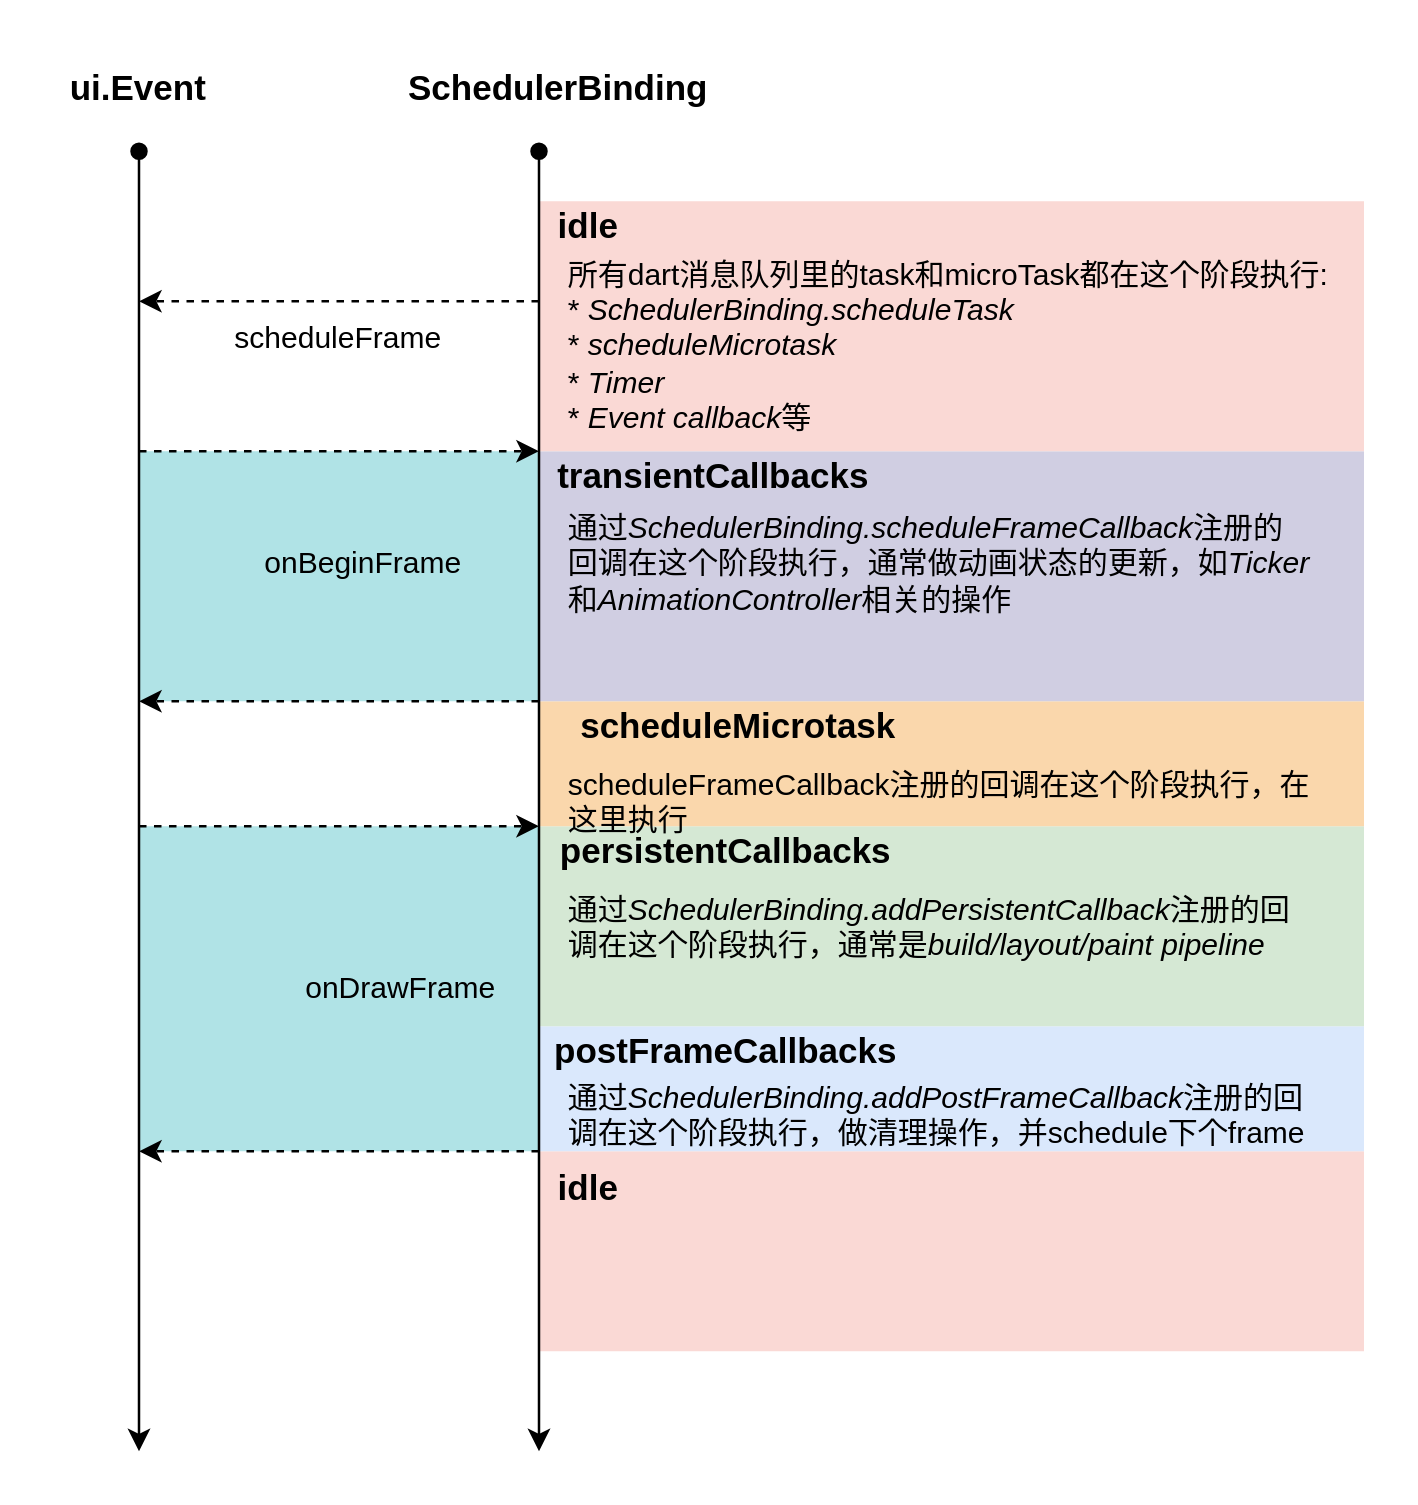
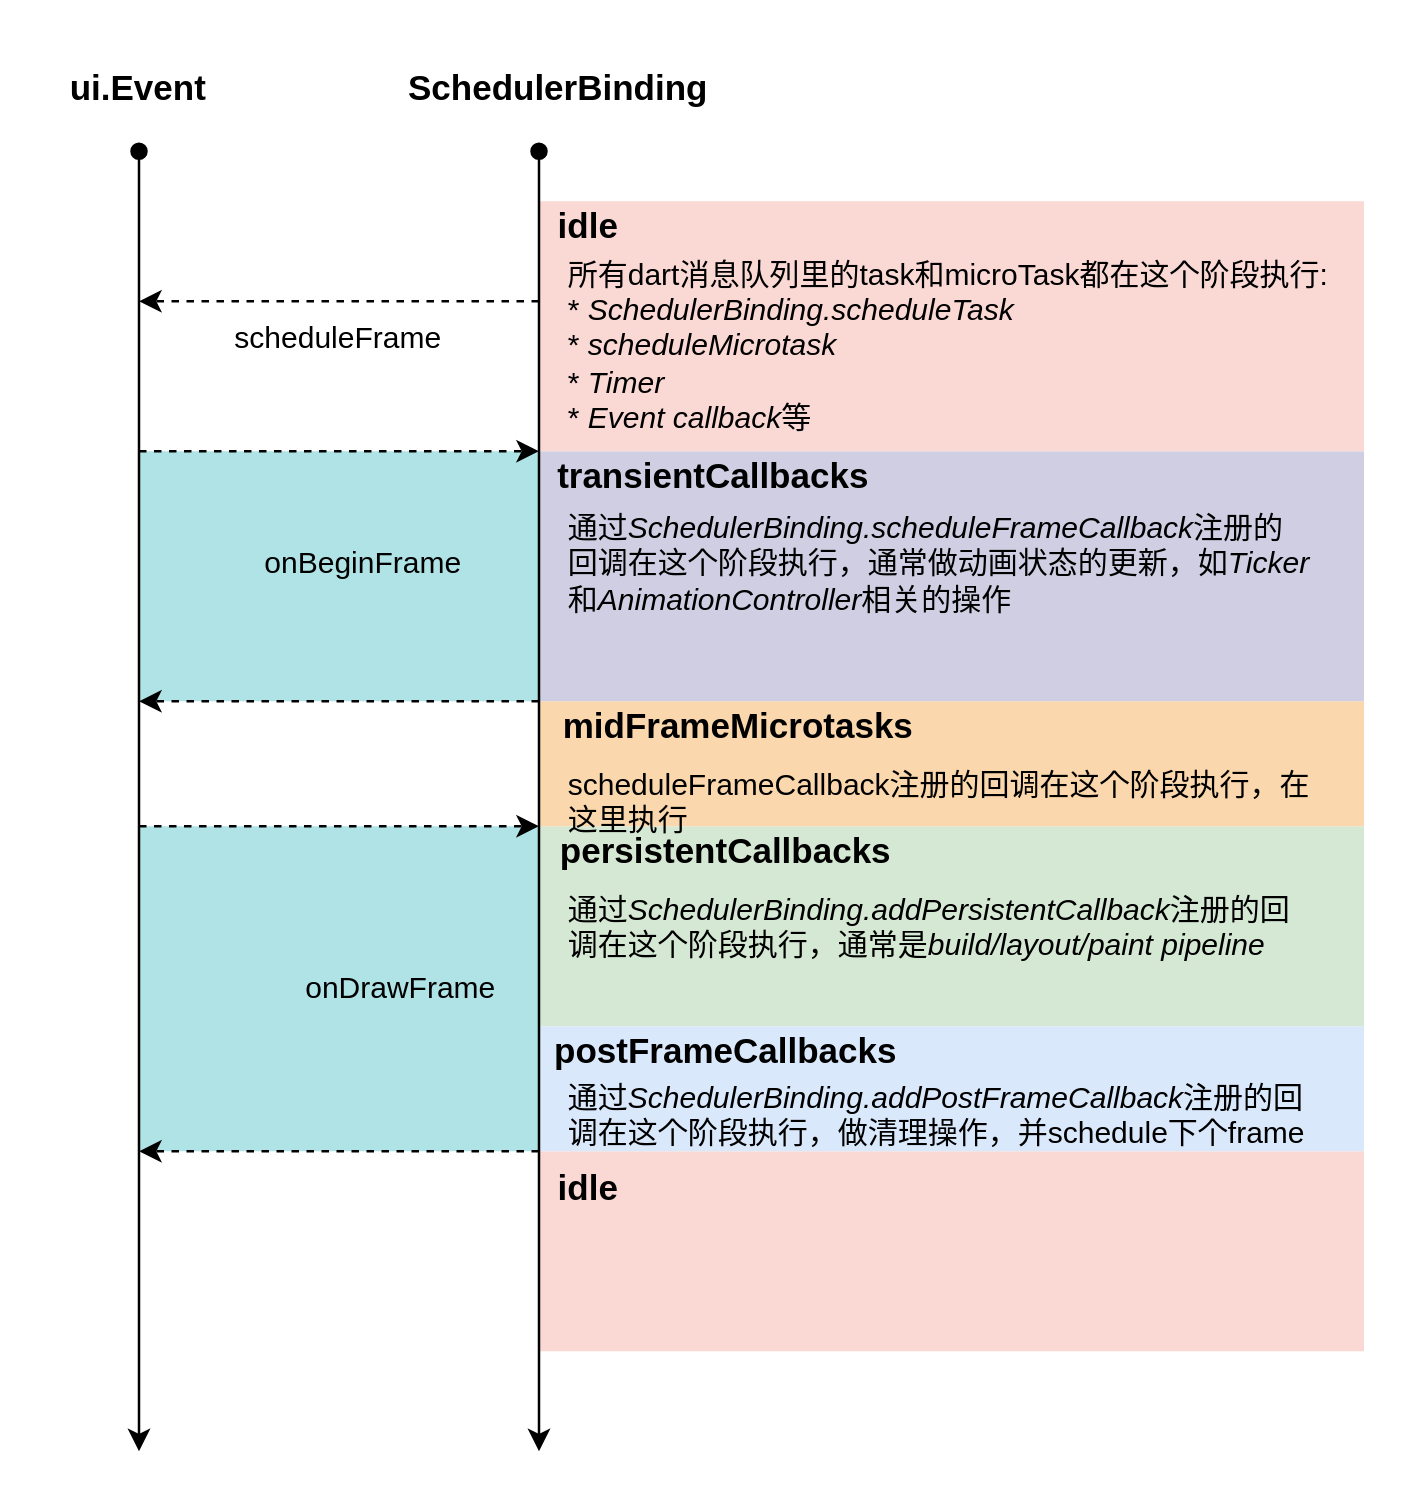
node "scheduleMicrotask": label "scheduleMicrotask" -> "midFrameMicrotasks"
